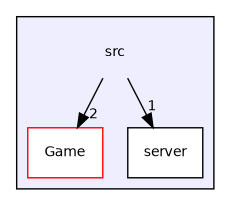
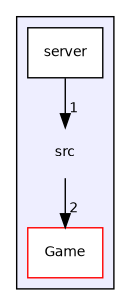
edge "src" -> "server": reversed
